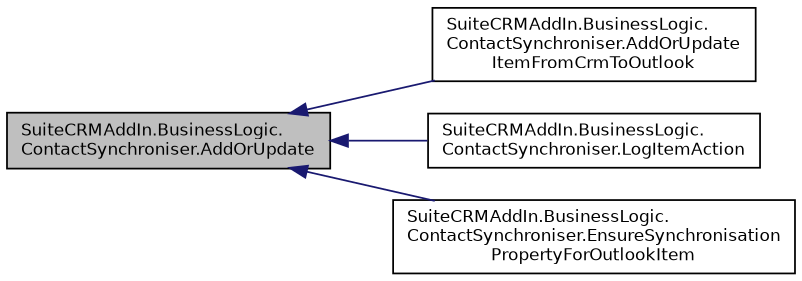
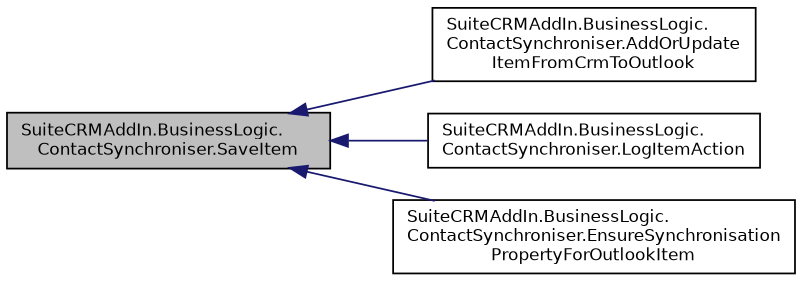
node "SuiteCRMAddIn.BusinessLogic. ContactSynchroniser.AddOrUpdate": label "SuiteCRMAddIn.BusinessLogic. ContactSynchroniser.AddOrUpdate" -> "SuiteCRMAddIn.BusinessLogic. ContactSynchroniser.SaveItem"
